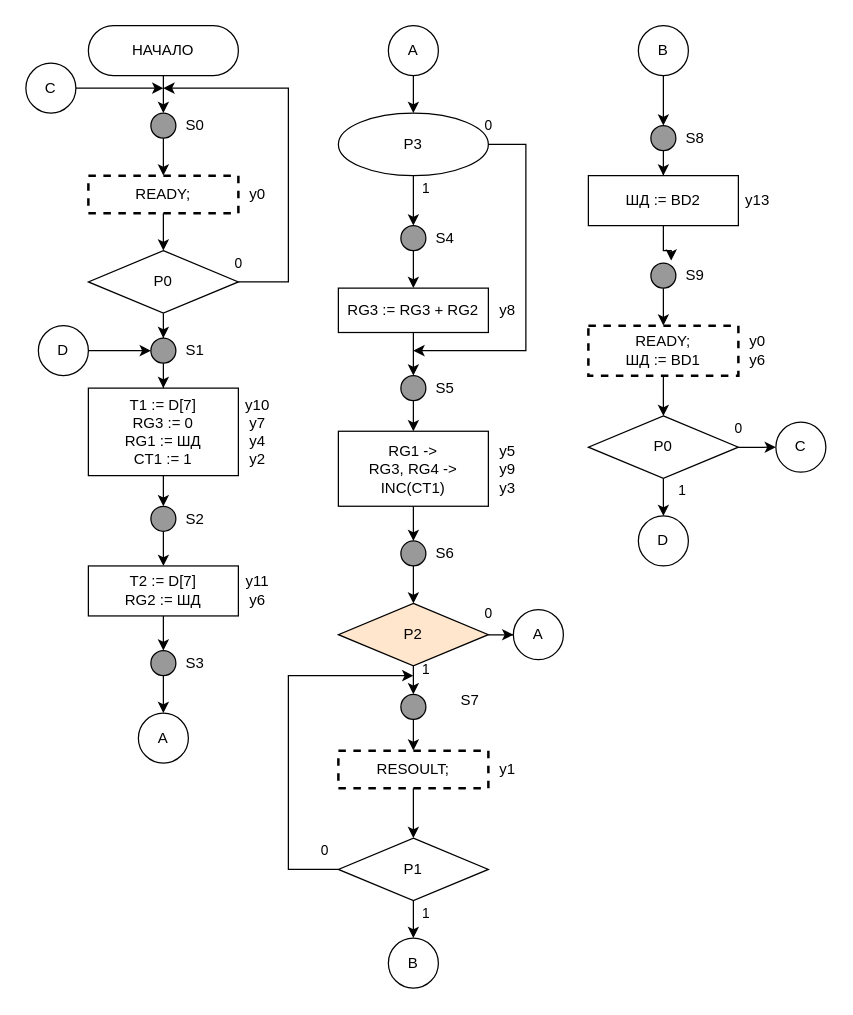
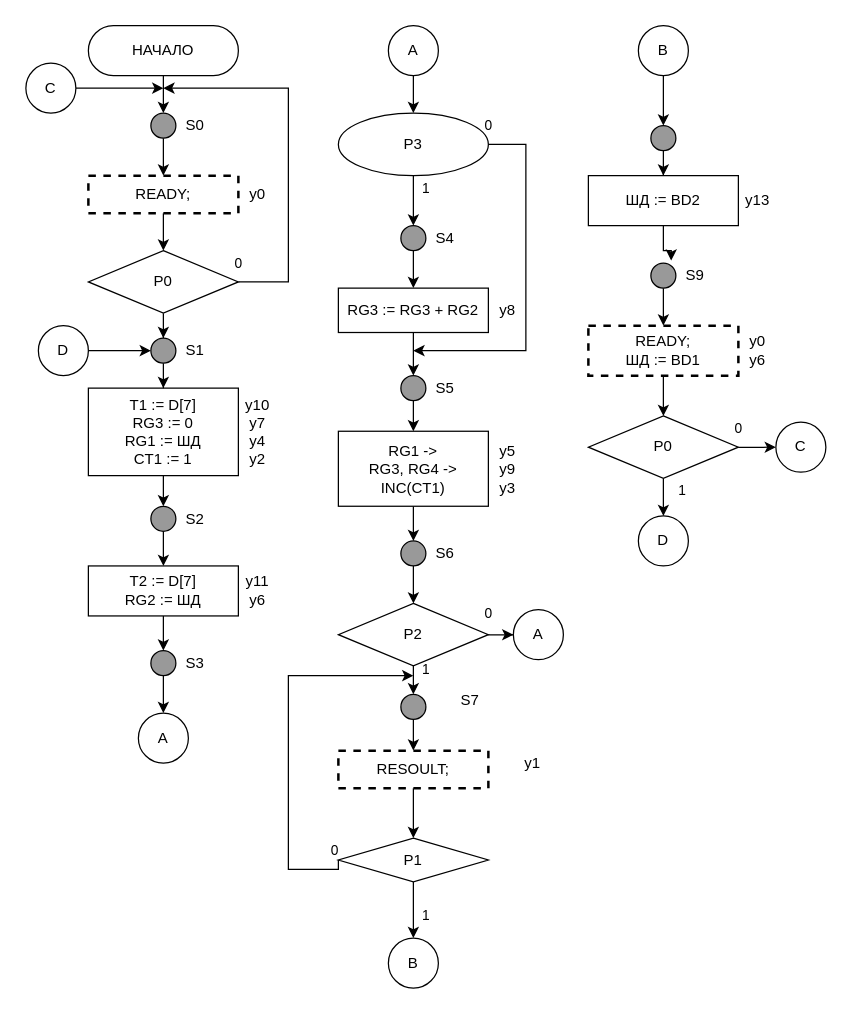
node "S8": removed
node "P2": fillcolor #ffe6cc -> #ffffff
node "y1": moved (507, 769) -> (532, 763)
node "P1": size 150x63 -> 150x44
